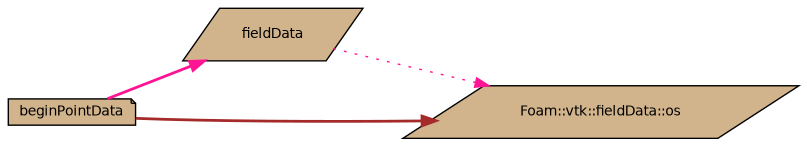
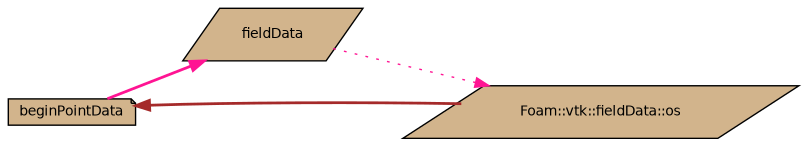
edge "beginPointData" -> "Foam::vtk::fieldData::os": reversed
